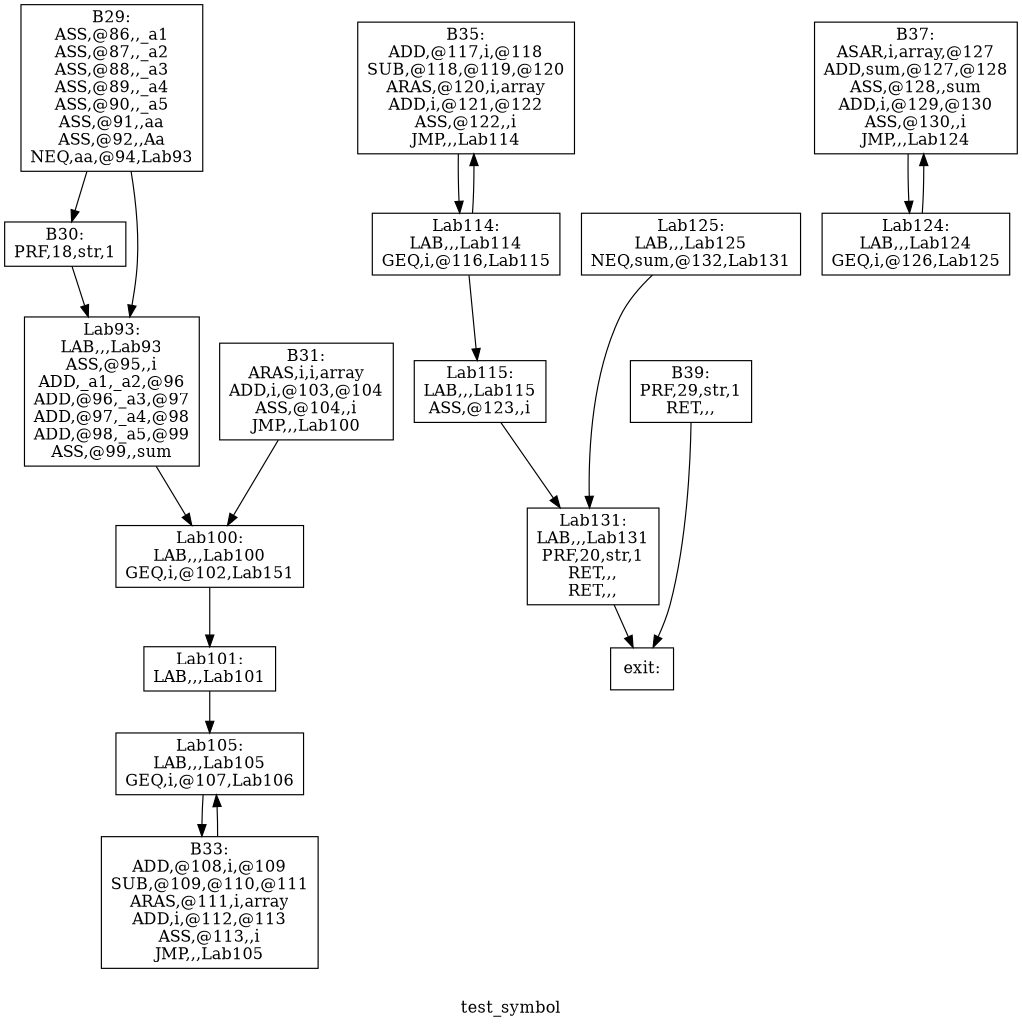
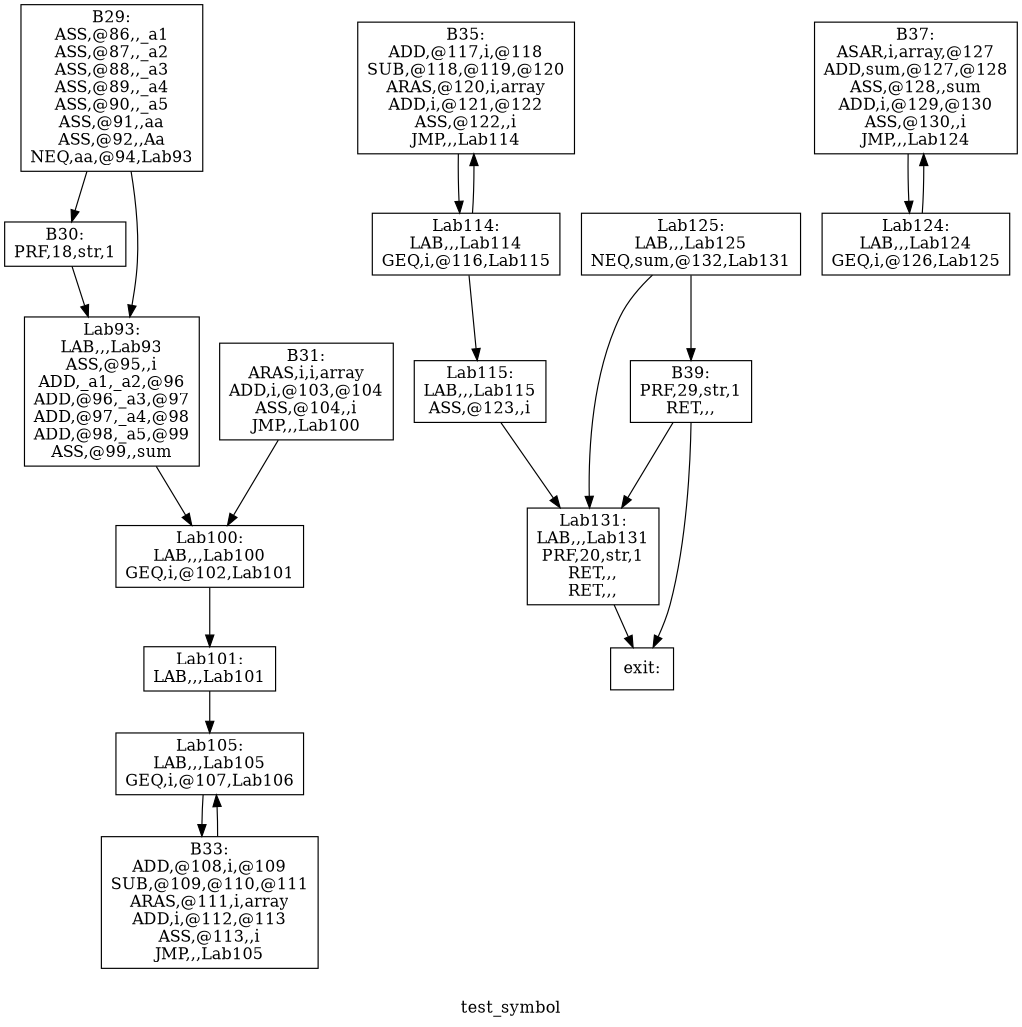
edge "Lab125: LAB,,,Lab125 NEQ,sum,@132,Lab131" -> "B39: PRF,29,str,1 RET,,,": added
edge "B39: PRF,29,str,1 RET,,," -> "Lab131: LAB,,,Lab131 PRF,20,str,1 RET,,, RET,,,": added
node "Lab100: LAB,,,Lab100 GEQ,i,@102,Lab151": label "Lab100: LAB,,,Lab100 GEQ,i,@102,Lab151" -> "Lab100: LAB,,,Lab100 GEQ,i,@102,Lab101"
